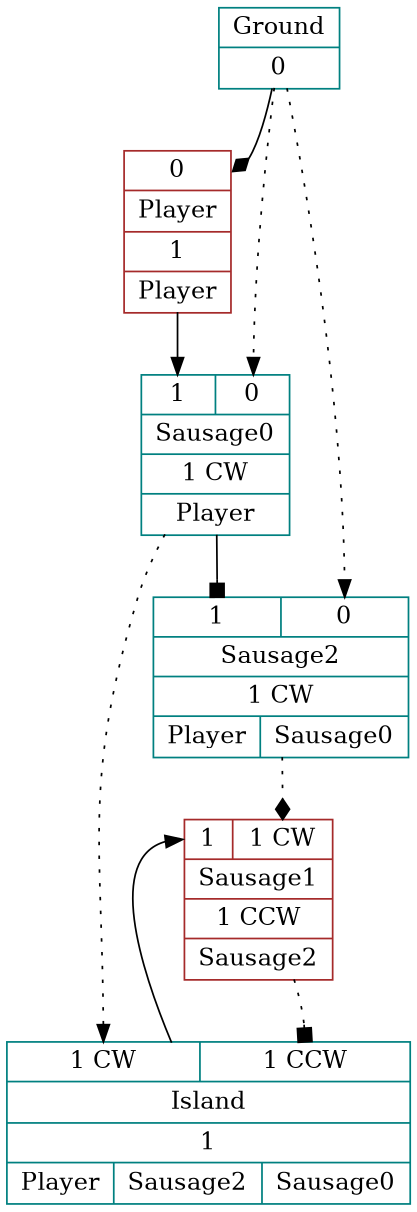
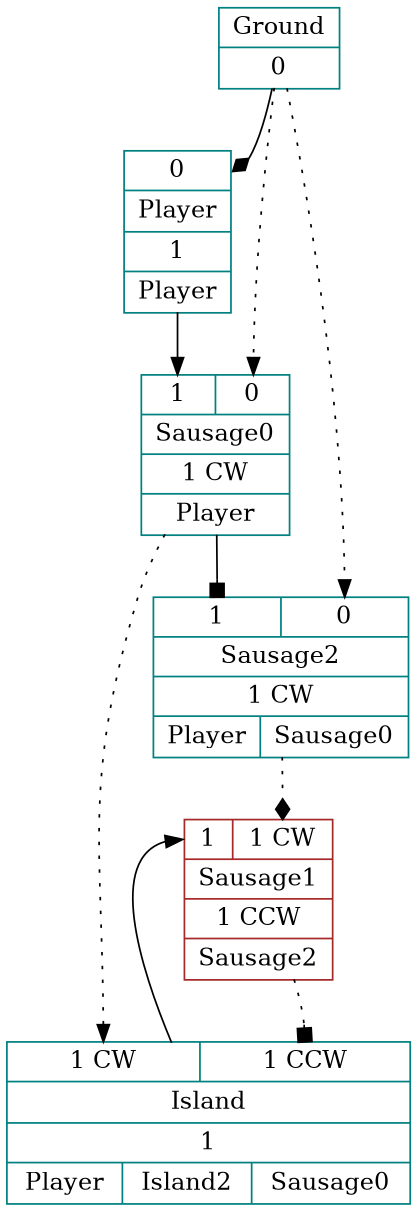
node "0": color brown -> teal
node "1 CW": text "Sausage2" -> "Island2"
